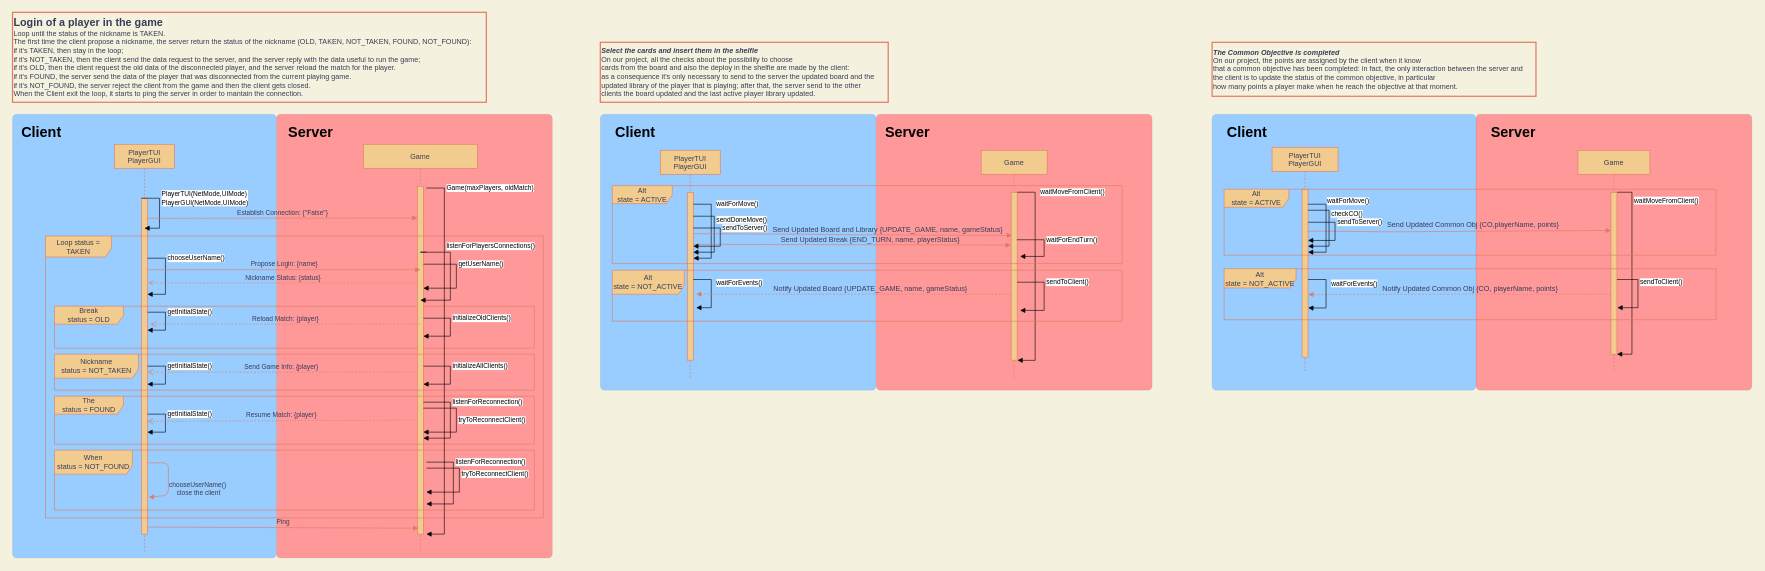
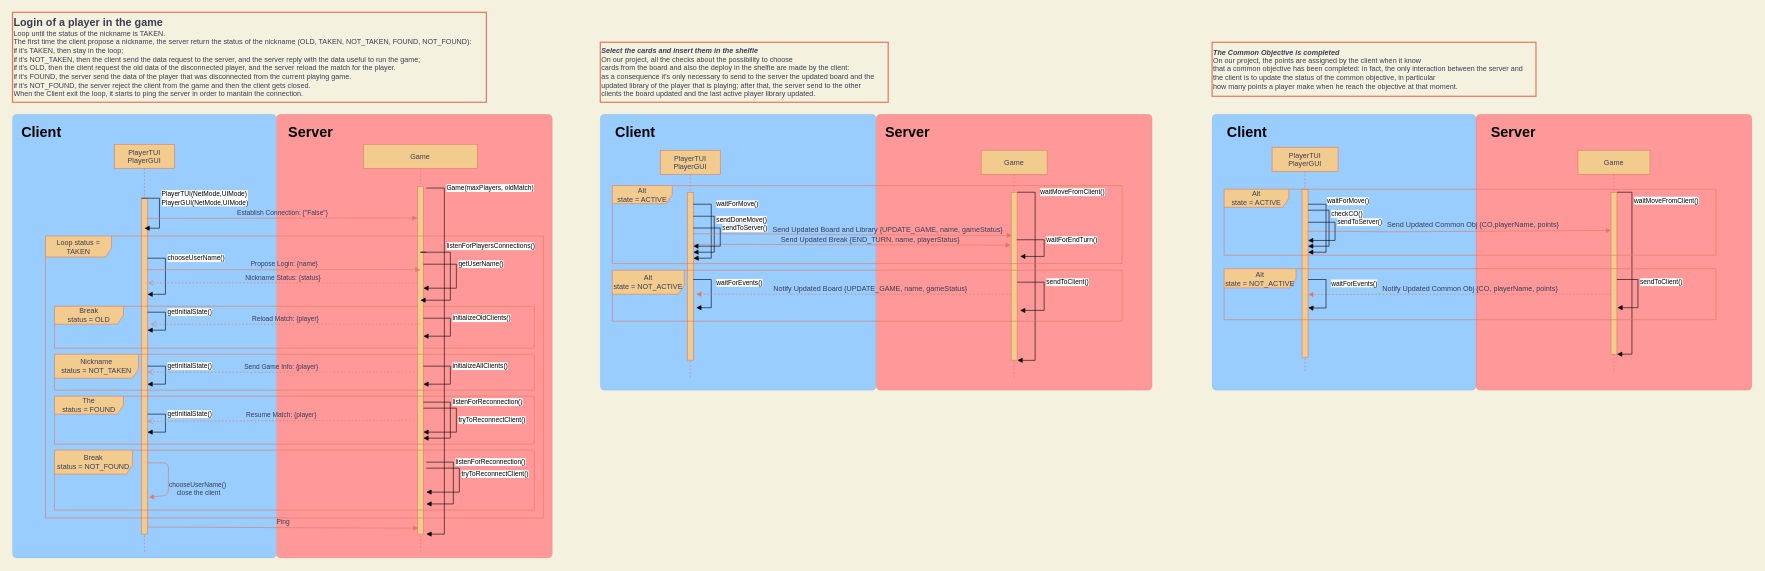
node "When status = NOT_FOUND": label "When status = NOT_FOUND" -> "Break status = NOT_FOUND"
